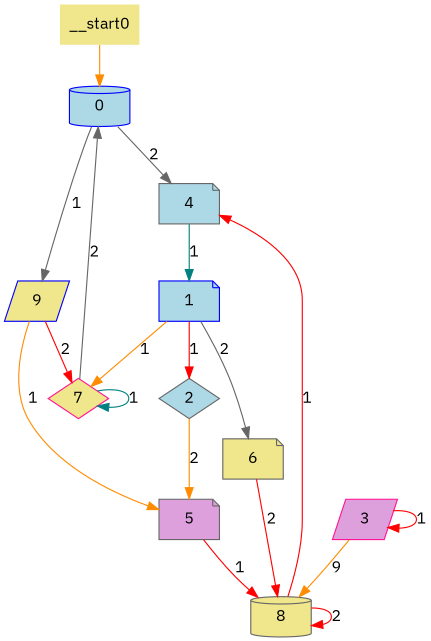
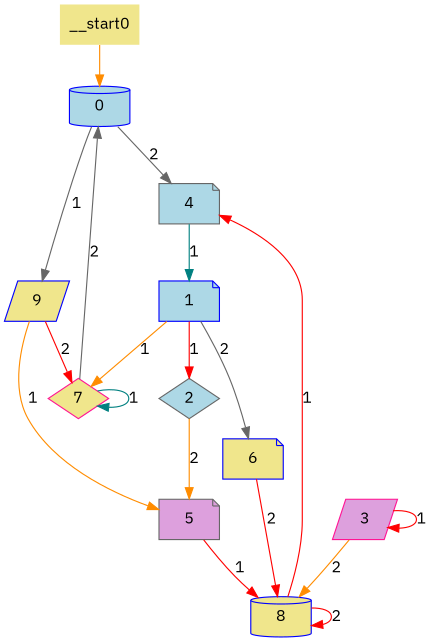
node "6": color gray40 -> blue
edge "3" -> "8": label "9" -> "2"
node "8": color gray40 -> blue
